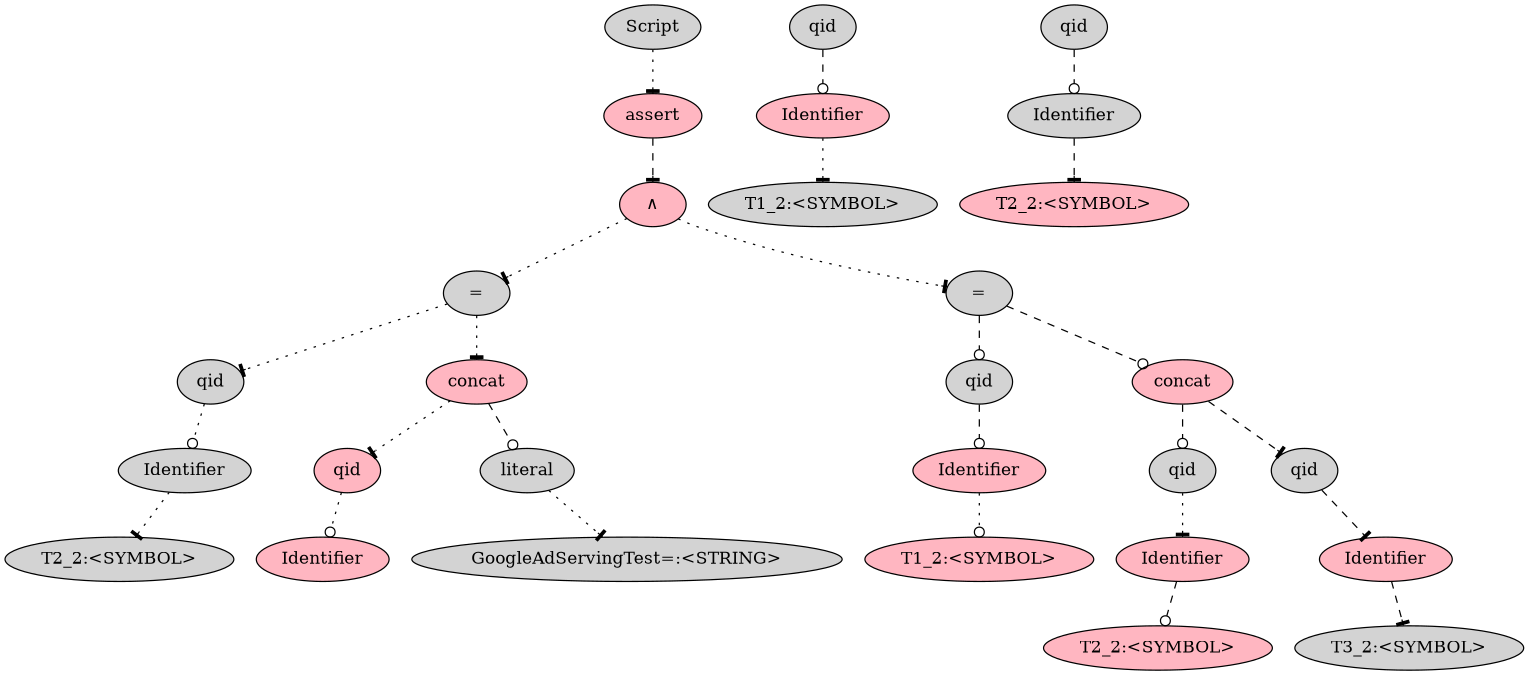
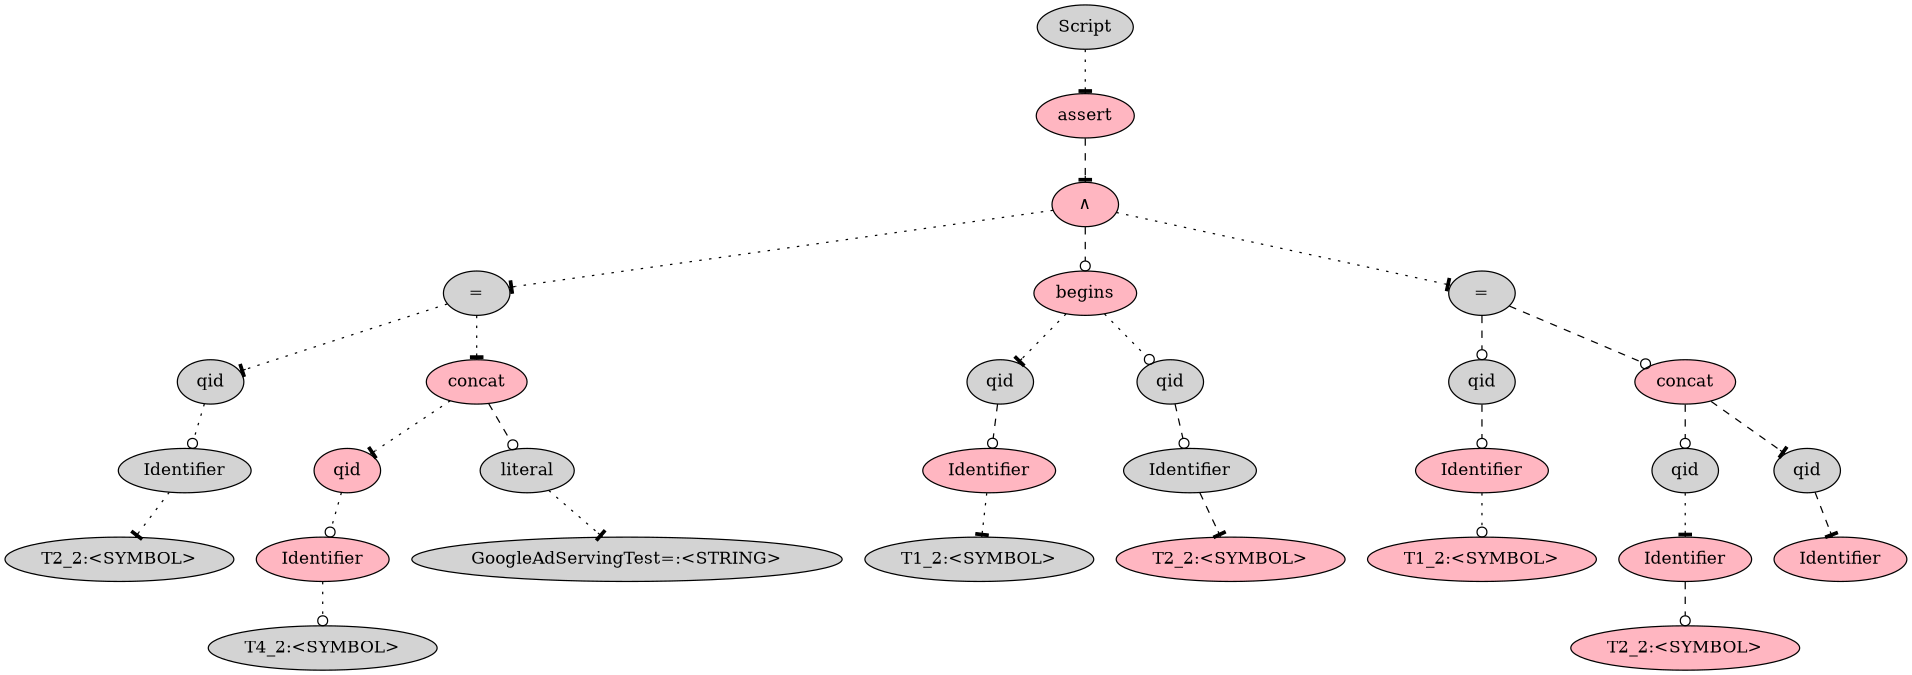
node "begins": added
node "T4_2:<SYMBOL>": added
node "T3_2:<SYMBOL>": removed
